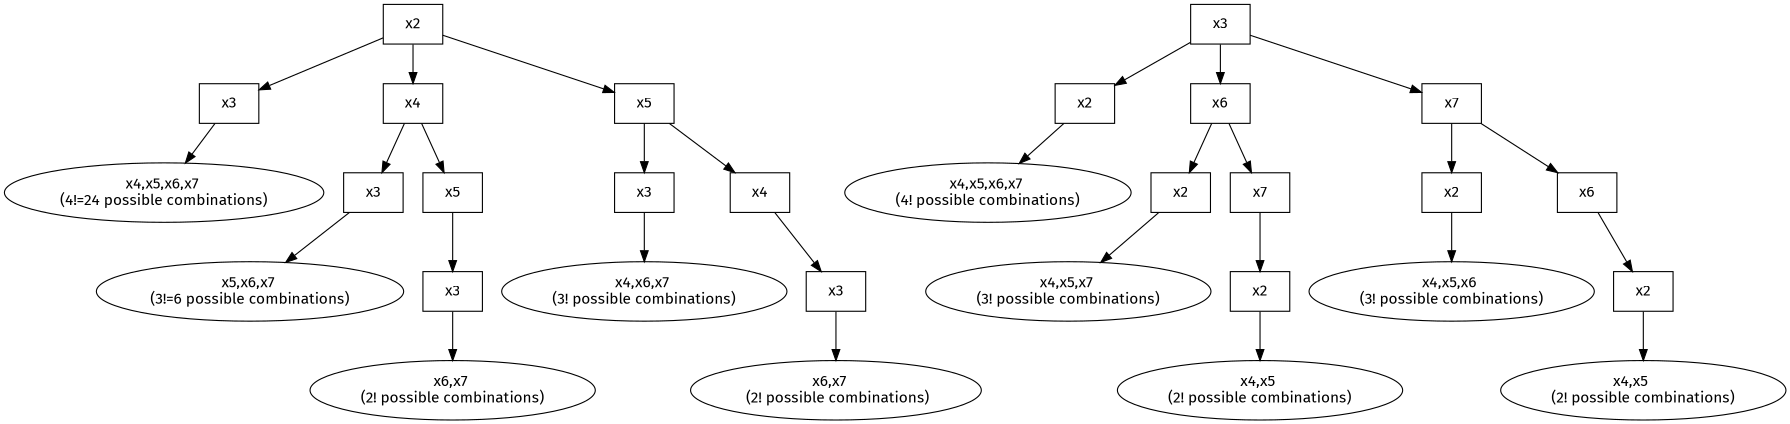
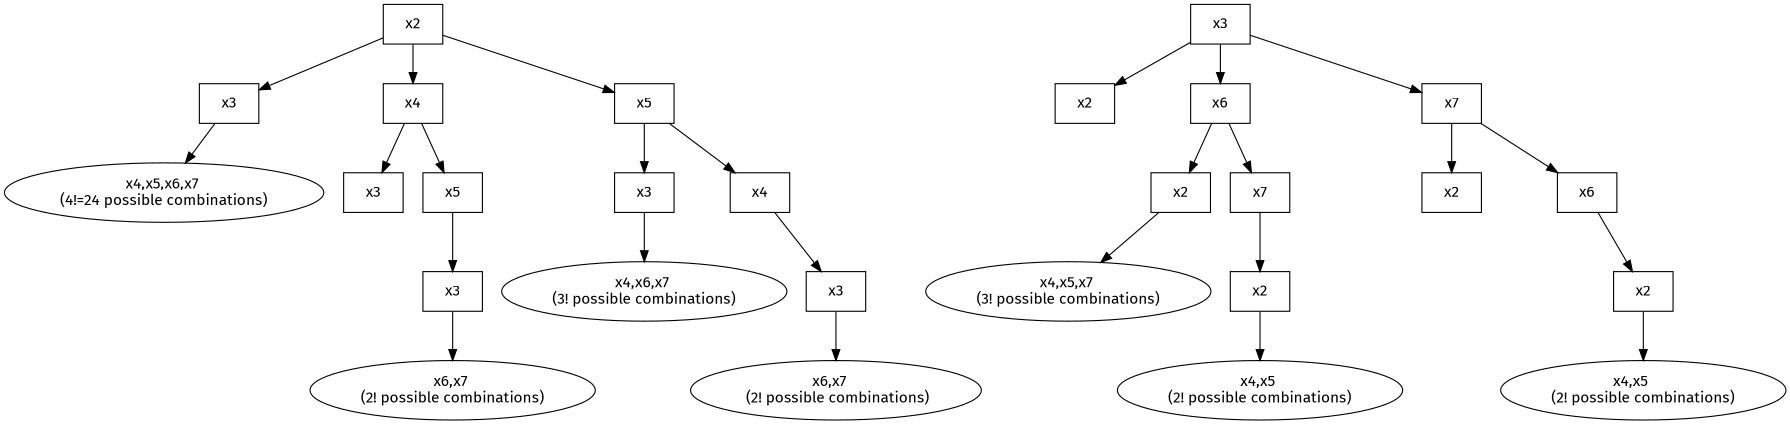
node "x4,x5,x6,x7 (4! possible combinations)": removed
node "x5,x6,x7 (3!=6 possible combinations)": removed
node "x4,x5,x6 (3! possible combinations)": removed
